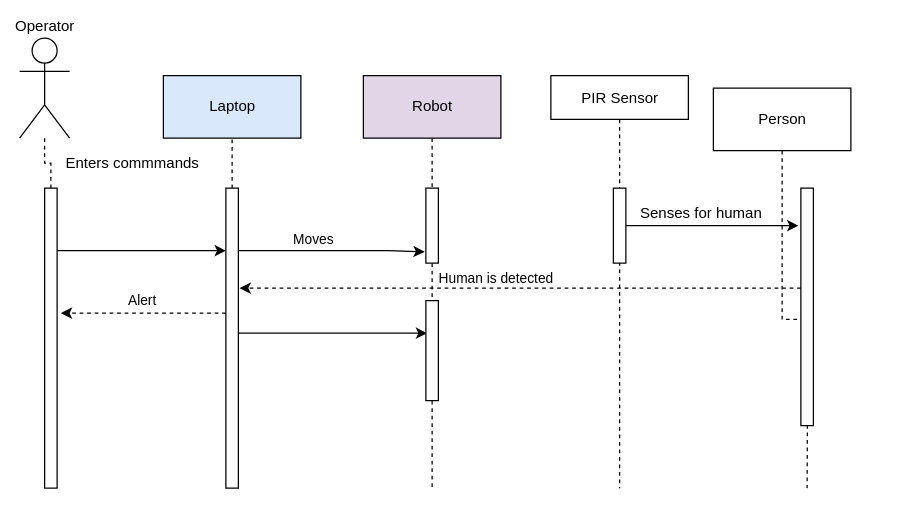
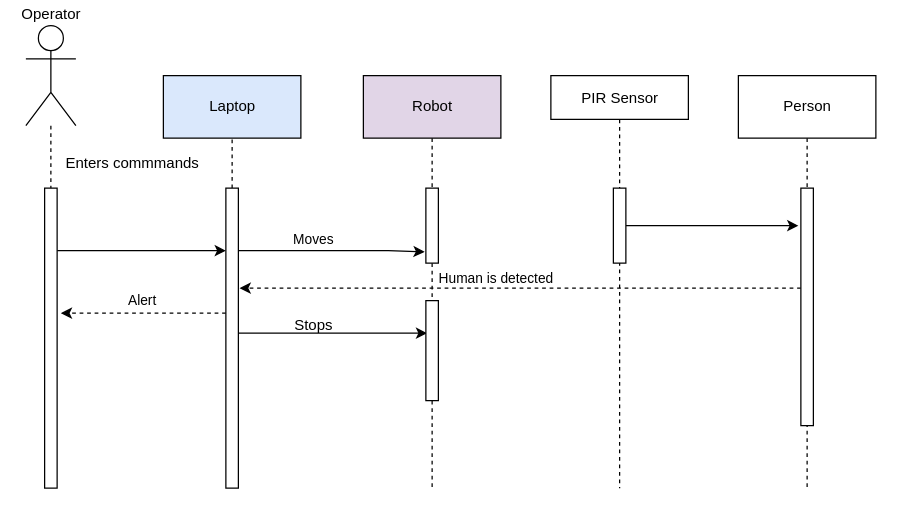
node "Operator": moved (44, 88) -> (51, 76)
node "Person": moved (782, 119) -> (807, 107)
node "Senses for human": removed
node "Stops": added
